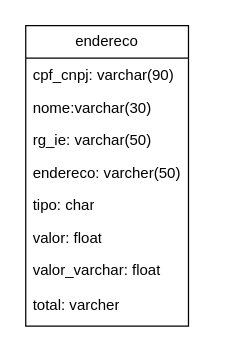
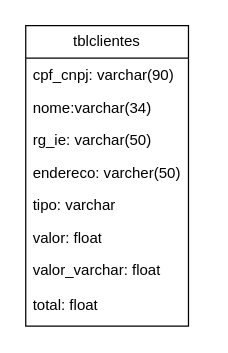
node "endereco": label "endereco" -> "tblclientes"
node "nome:varchar(30)": label "nome:varchar(30)" -> "nome:varchar(34)"
node "tipo: char": label "tipo: char" -> "tipo: varchar"
node "total: varcher": label "total: varcher" -> "total: float"
